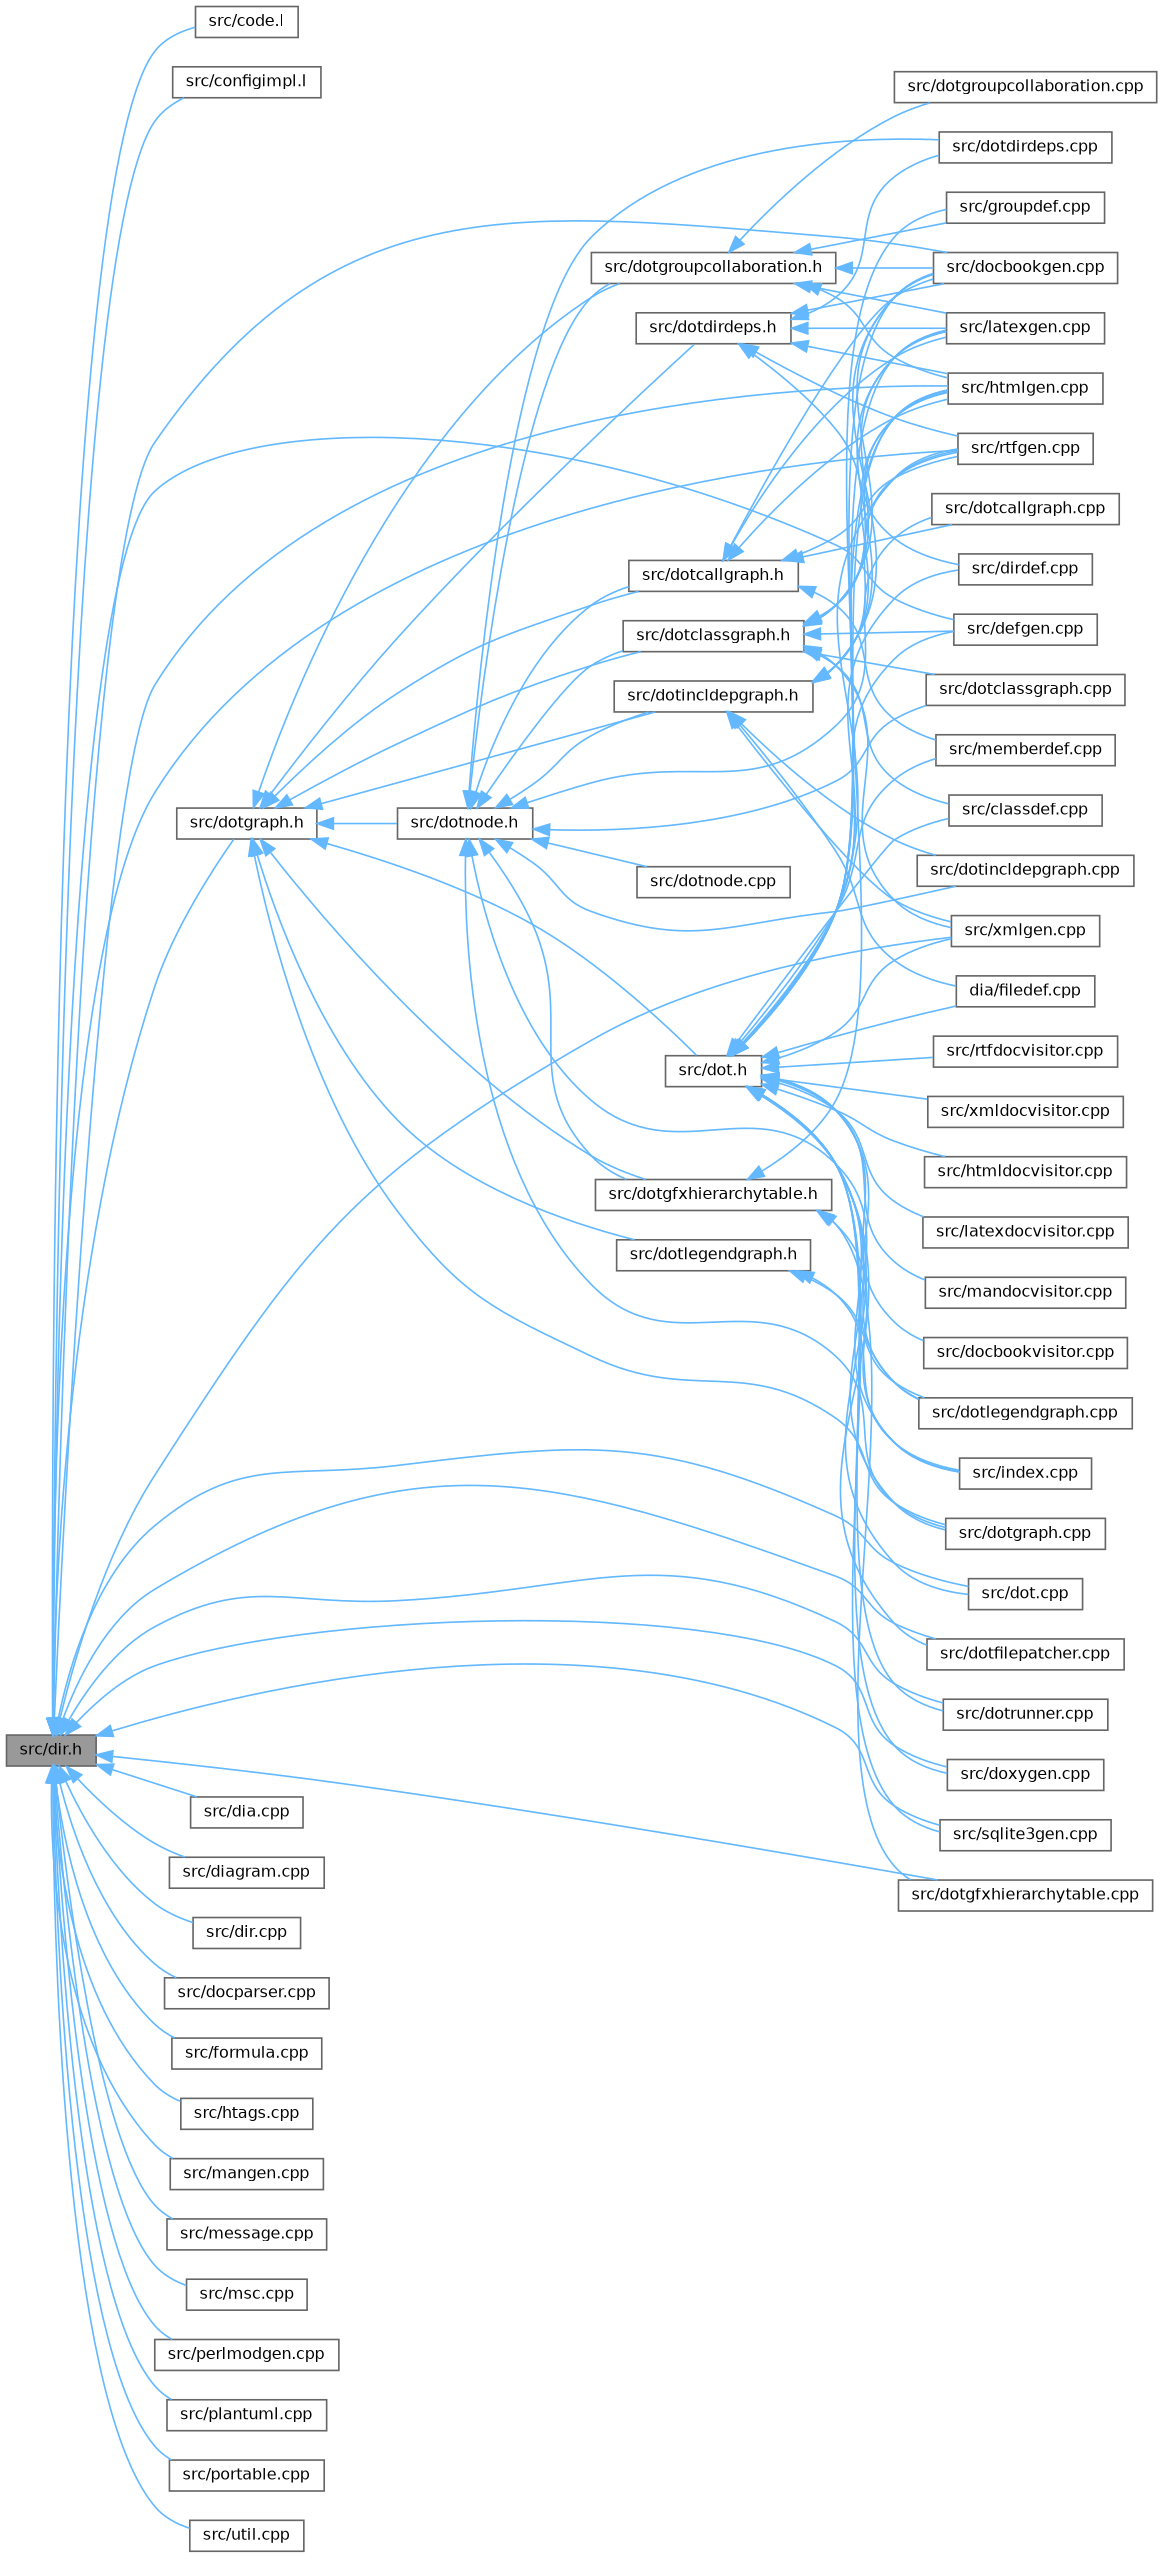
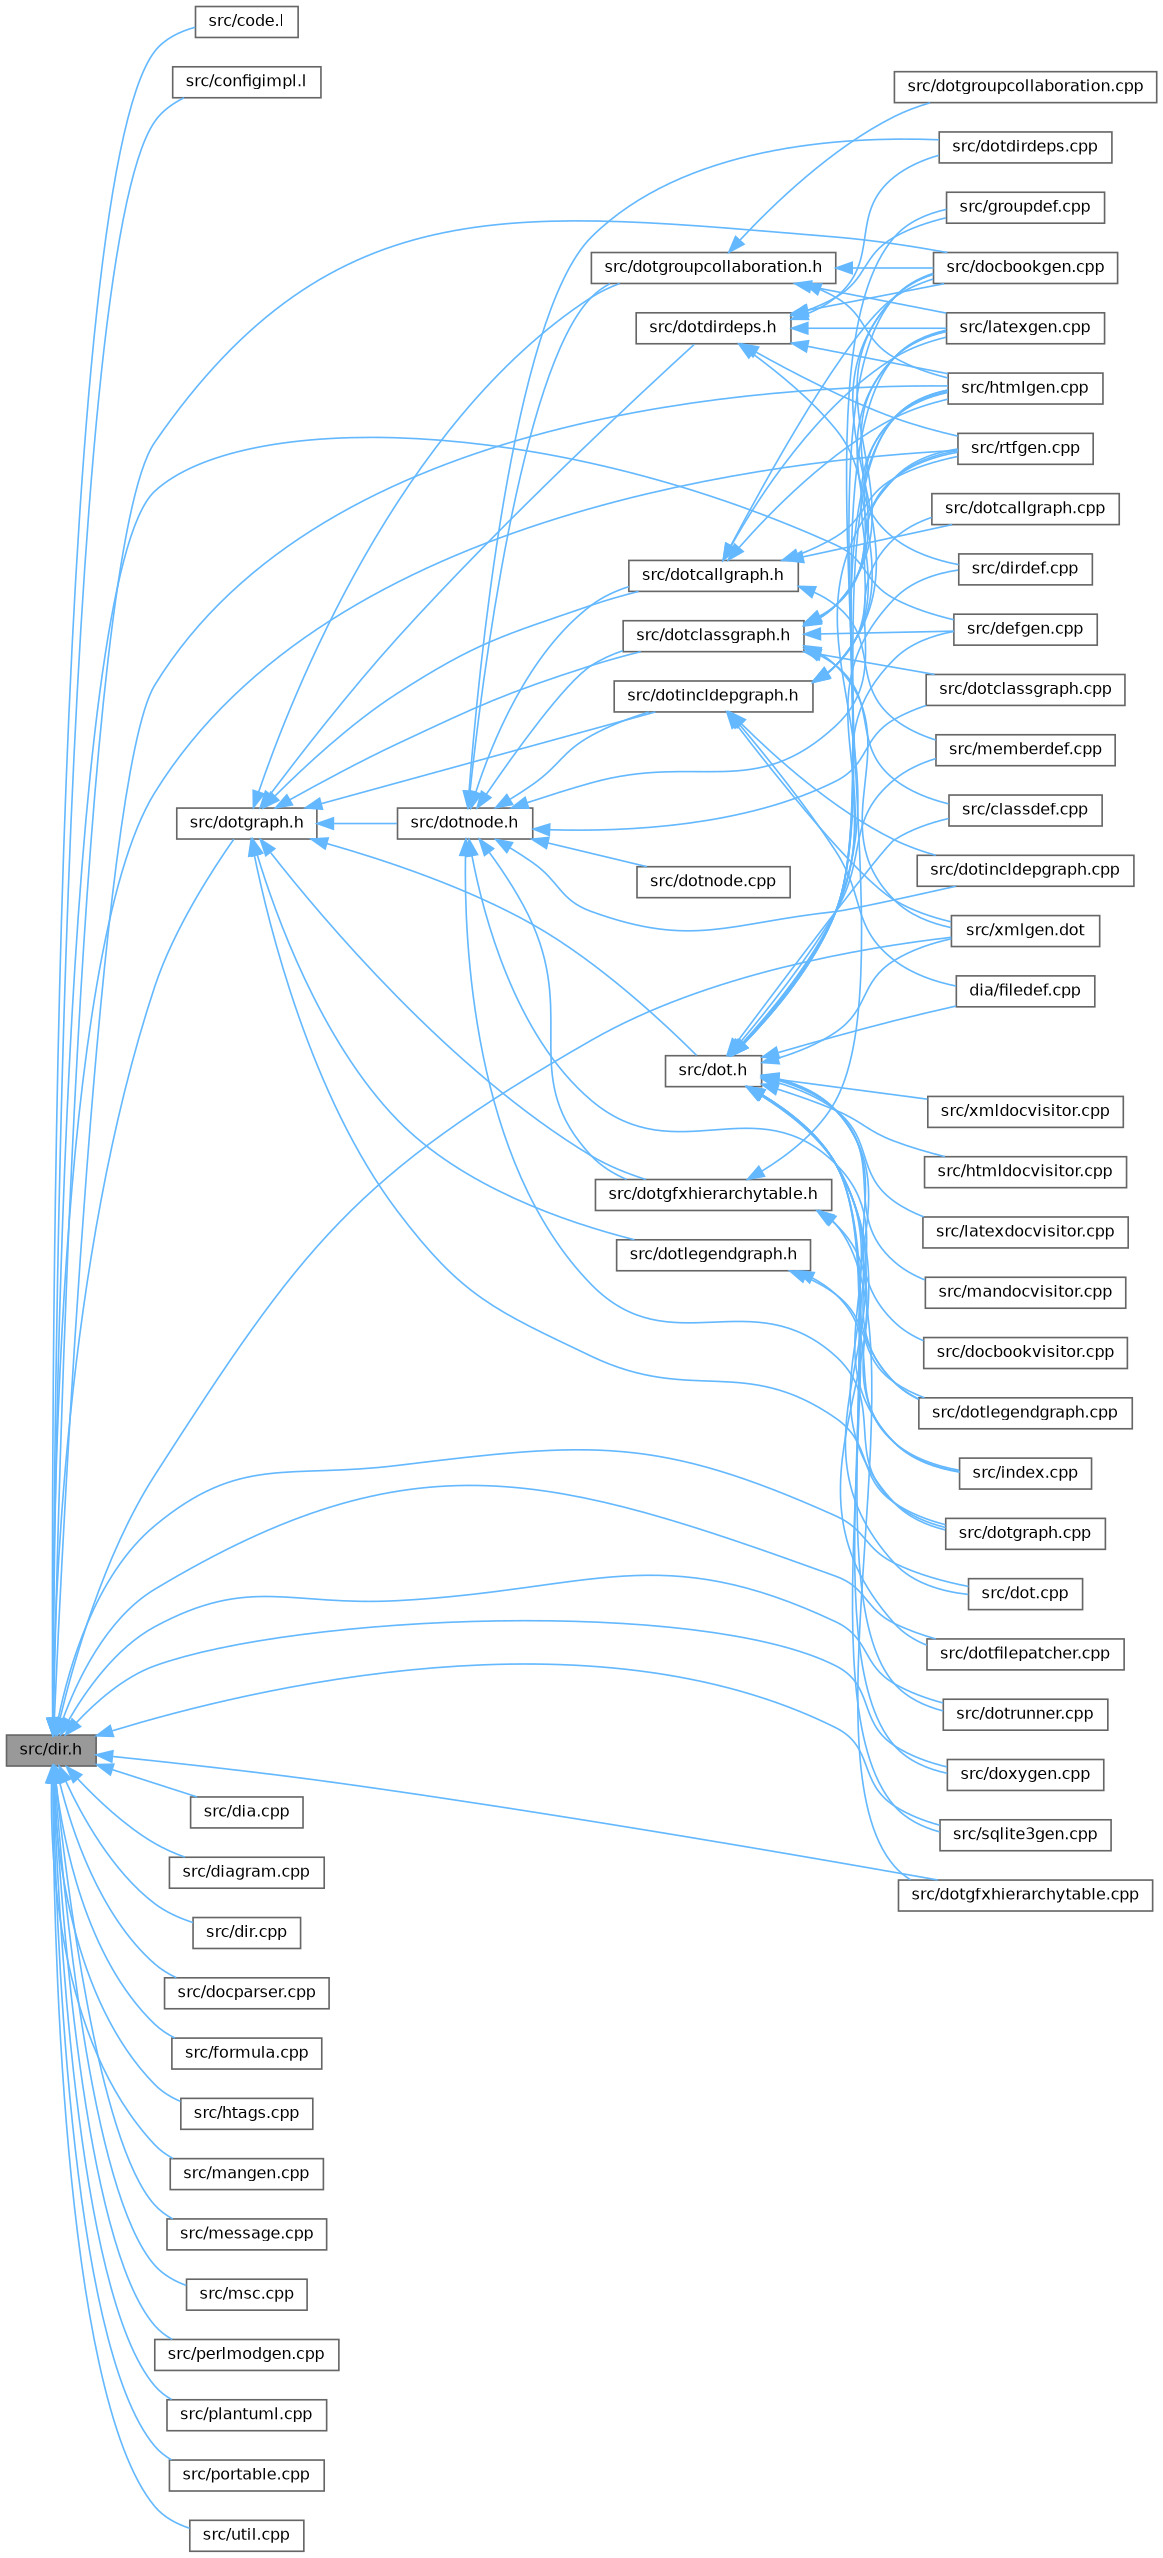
edge "src/groupdef.cpp" -> "src/dotgroupcollaboration.h": now "src/groupdef.cpp" -> "src/dotdirdeps.h"
node "src/xmlgen.cpp": label "src/xmlgen.cpp" -> "src/xmlgen.dot"
node "src/rtfdocvisitor.cpp": removed
